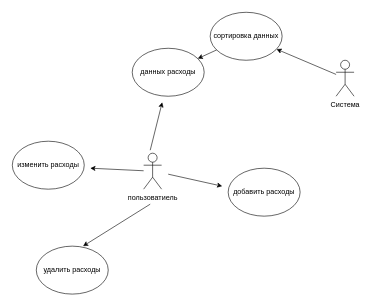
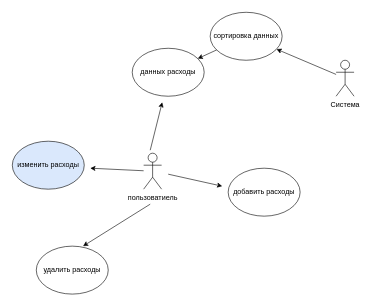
node "изменить расходы": fillcolor #ffffff -> #dae8fc
